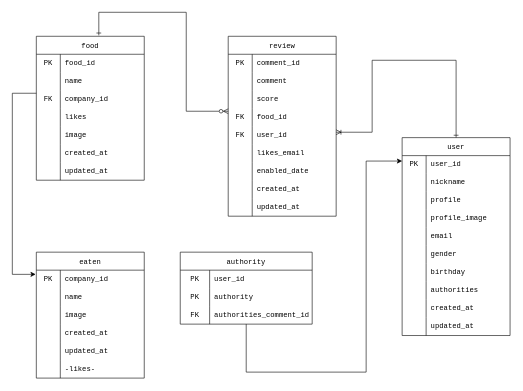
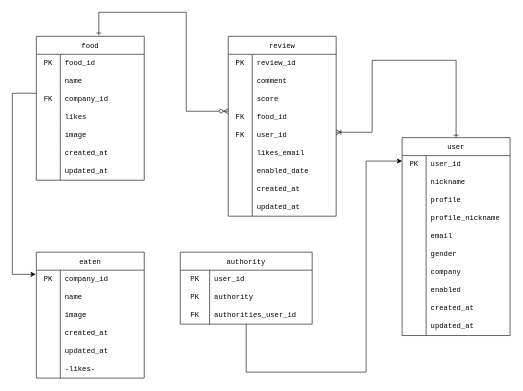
node "comment_id": label "comment_id" -> "review_id"
node "profile_image": label "profile_image" -> "profile_nickname"
node "birthday": label "birthday" -> "company"
node "authorities": label "authorities" -> "enabled"
node "authorities_comment_id": label "authorities_comment_id" -> "authorities_user_id"
